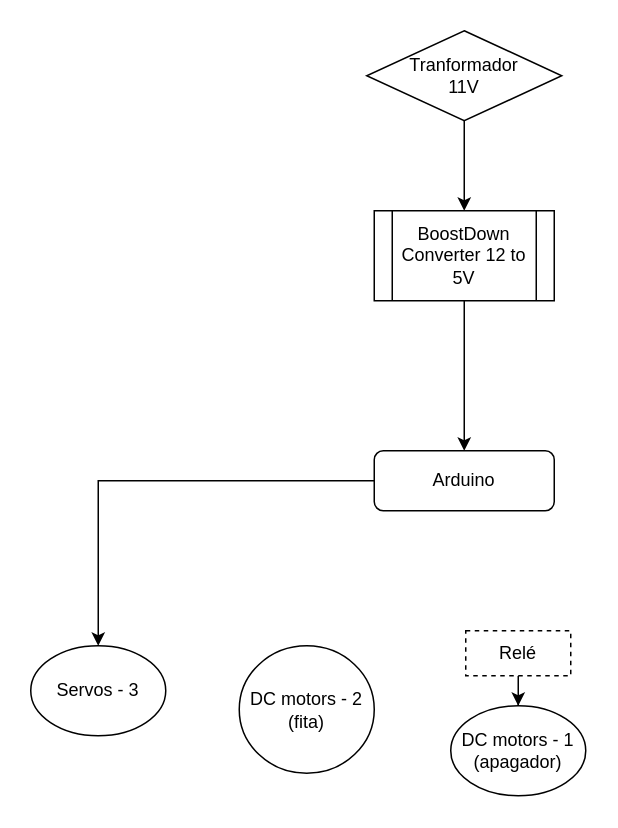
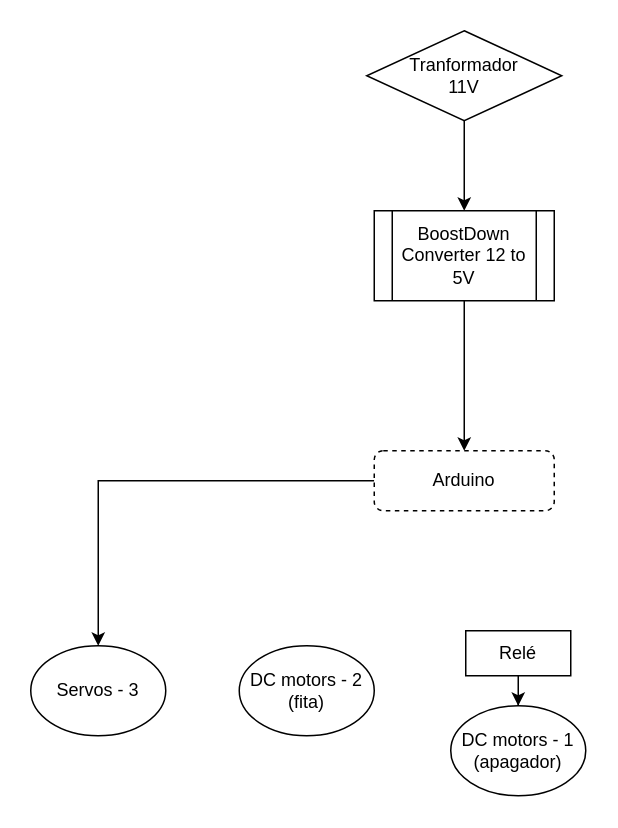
node "Arduino": style solid -> dashed
node "Relé": style dashed -> solid
node "DC motors - 2 (fita)": size 135x128 -> 135x90
